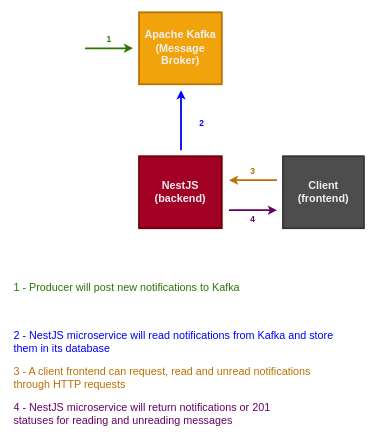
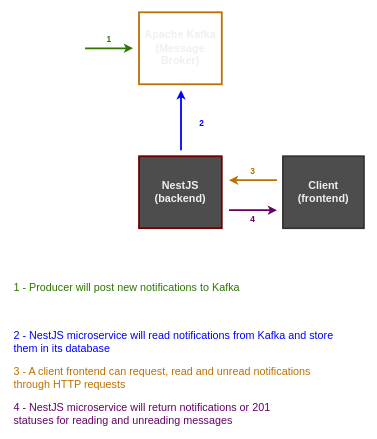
node "Apache Kafka (Message Broker)": fillcolor #f0a30a -> #ffffff
node "NestJS (backend)": fillcolor #a20025 -> #4d4d4d
